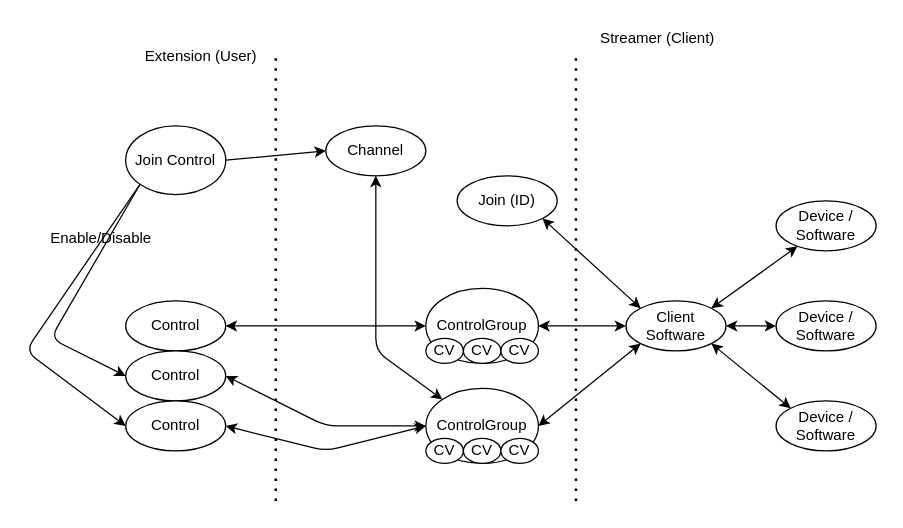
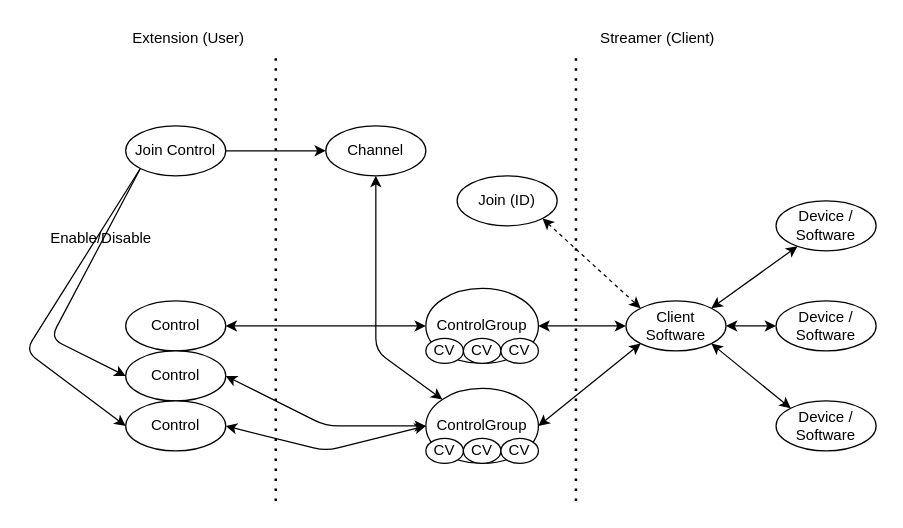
node "Extension (User)": moved (201, 57) -> (188, 38)
node "Join Control": size 100x69 -> 100x50
edge "Join (ID)" -- "Client Software": style solid -> dashed
